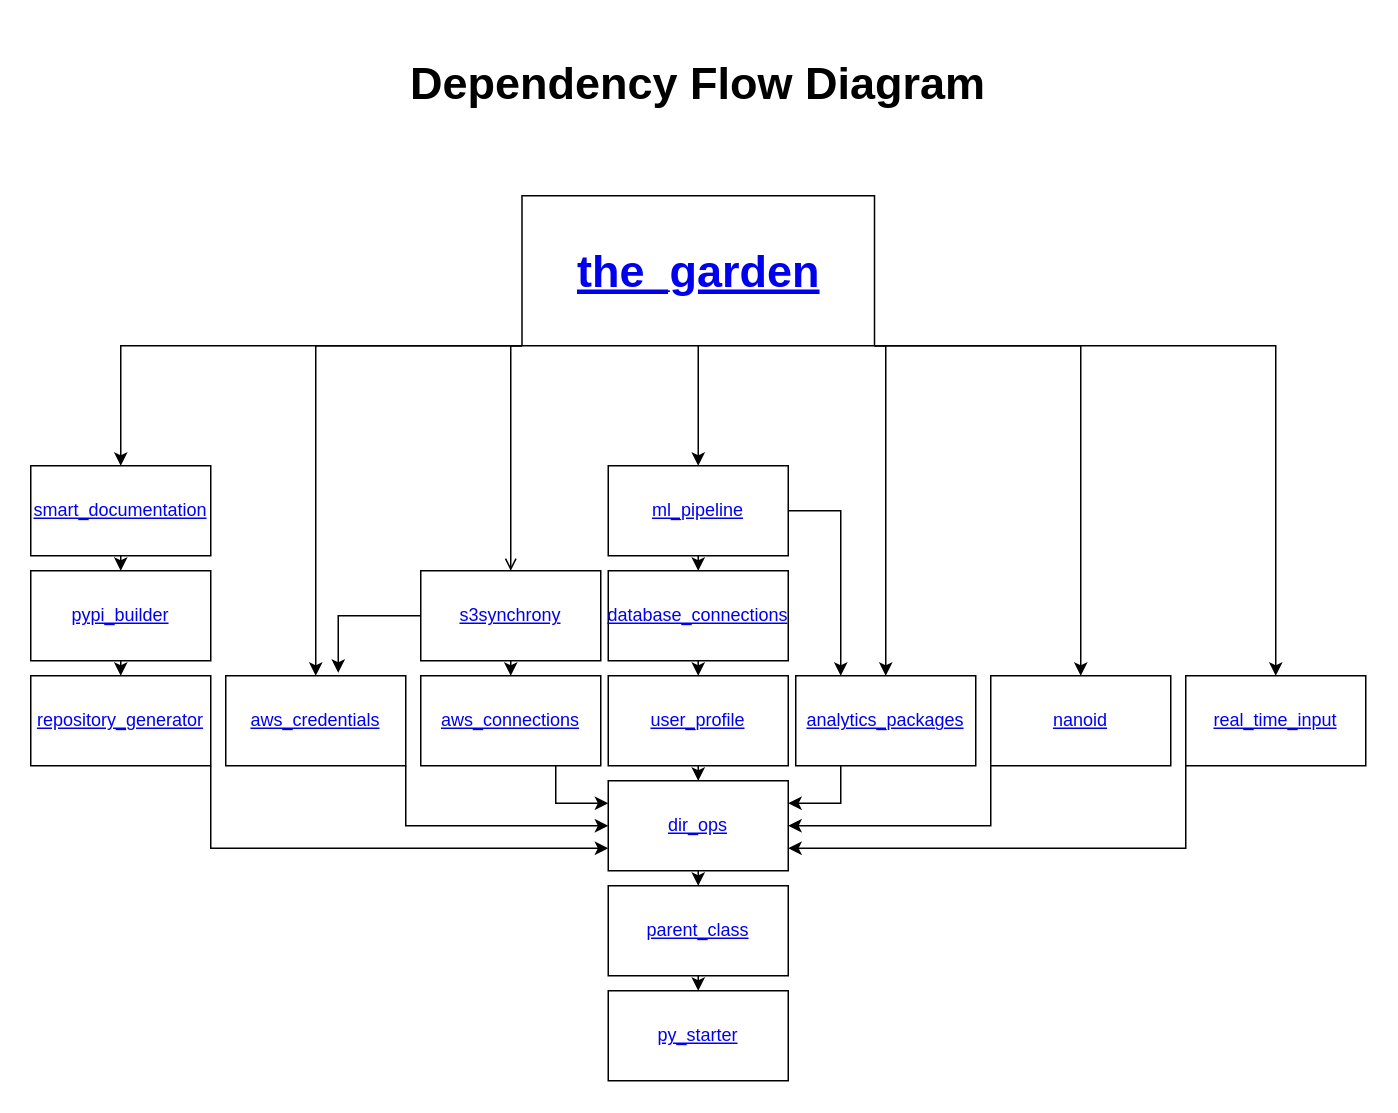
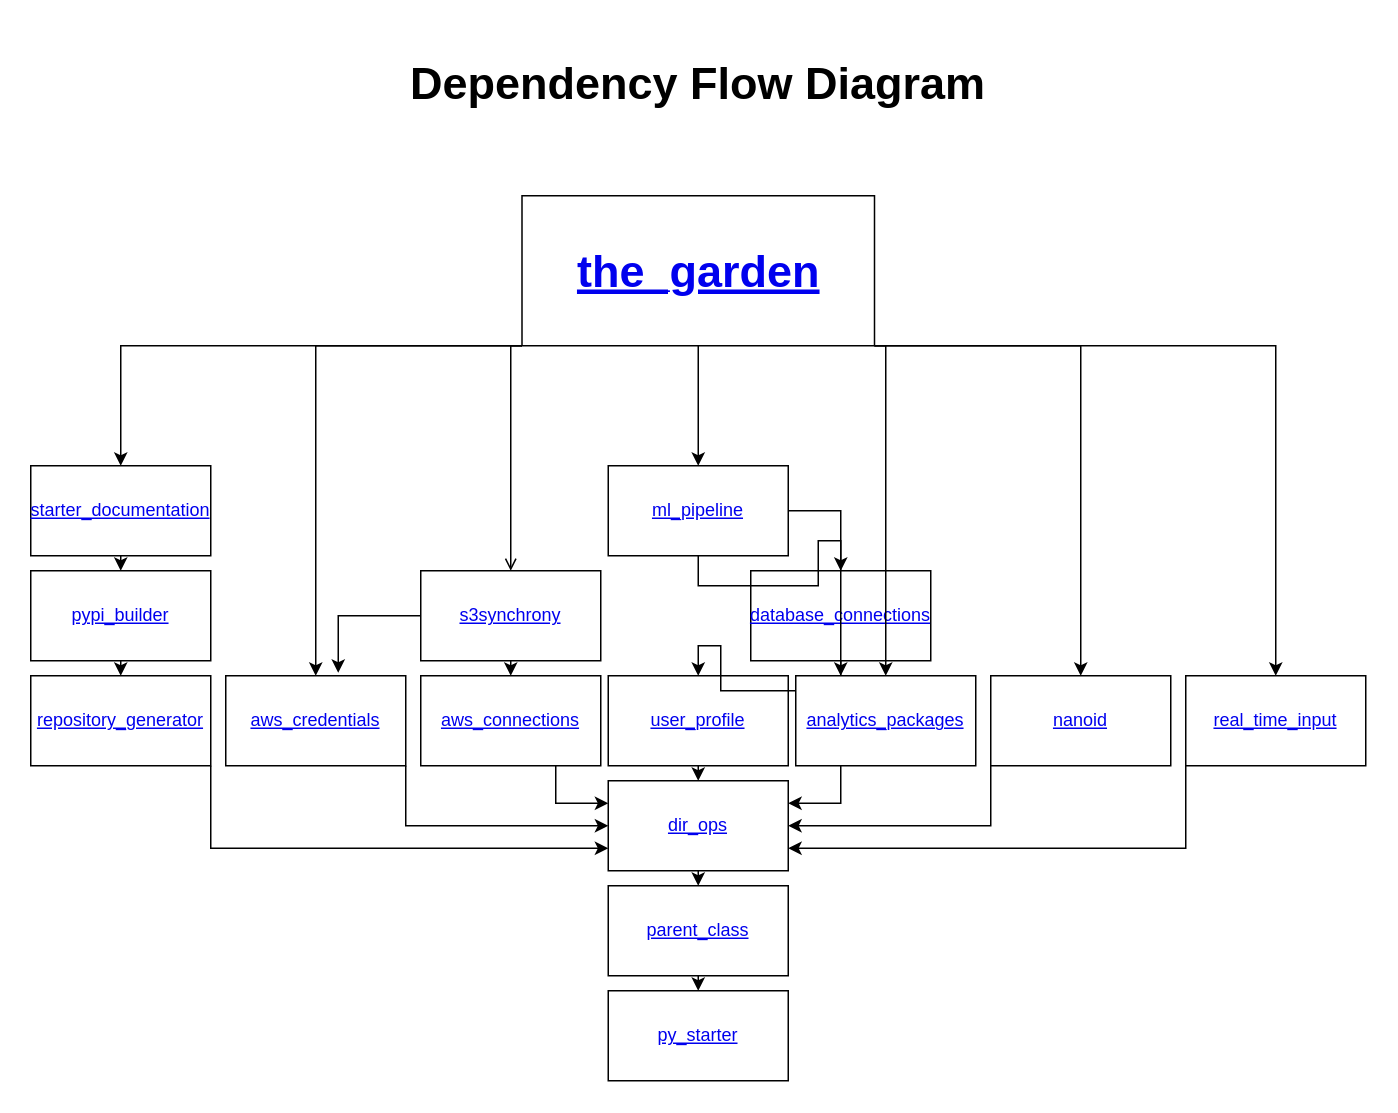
node "smart_documentation": label "smart_documentation" -> "starter_documentation"
node "database_connections": moved (698, 616) -> (841, 616)
